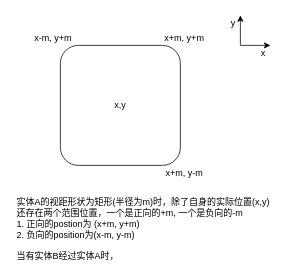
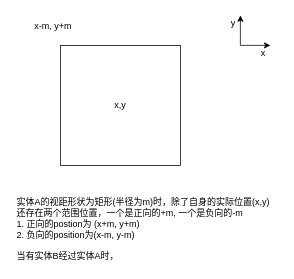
node "x-m, y+m": moved (53, 38) -> (53, 27)
node "x+m, y+m": removed
node "x,y": shape rounded rectangle -> rectangle
node "x+m, y-m": removed
